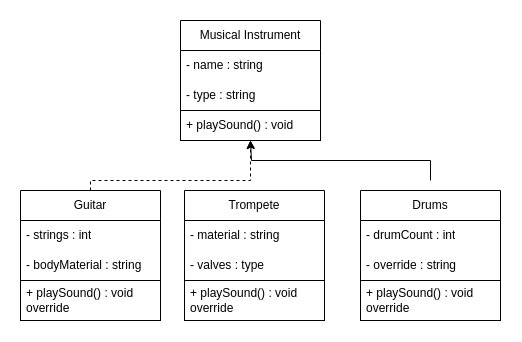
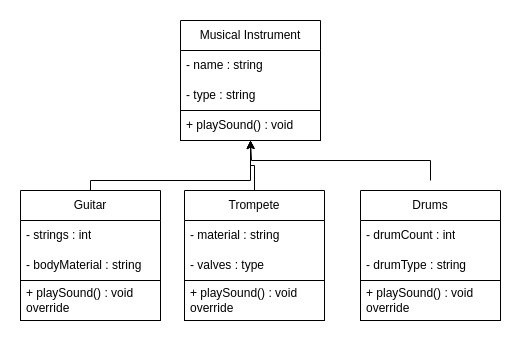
edge "Trompete" -> "+ playSound() : void": added
edge "Guitar" -> "+ playSound() : void": style dashed -> solid
node "- override : string": label "- override : string" -> "- drumType : string"
